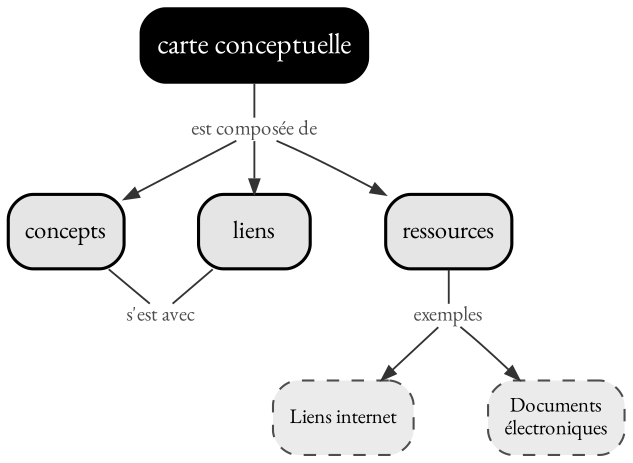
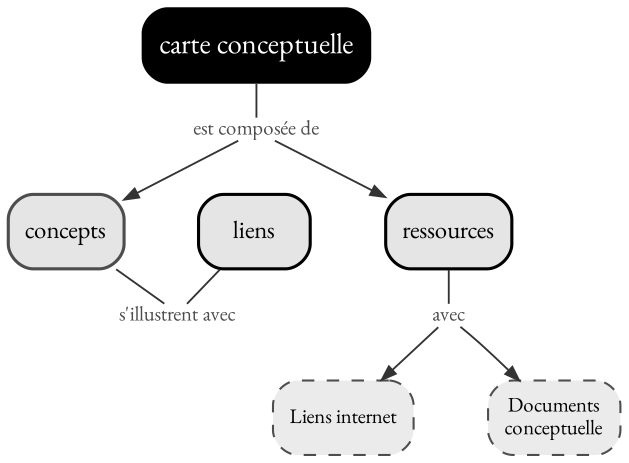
edge "est composée de" -> "liens": removed
node "concepts": color black -> grey30
node "s'est avec": label "s'est avec" -> "s'illustrent avec"
node "exemples": label "exemples" -> "avec"
node "Documents électroniques": label "Documents électroniques" -> "Documents conceptuelle"
